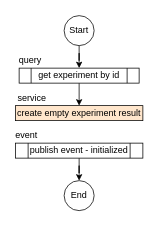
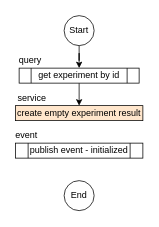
edge "publish event - initialized" -> "End": removed
